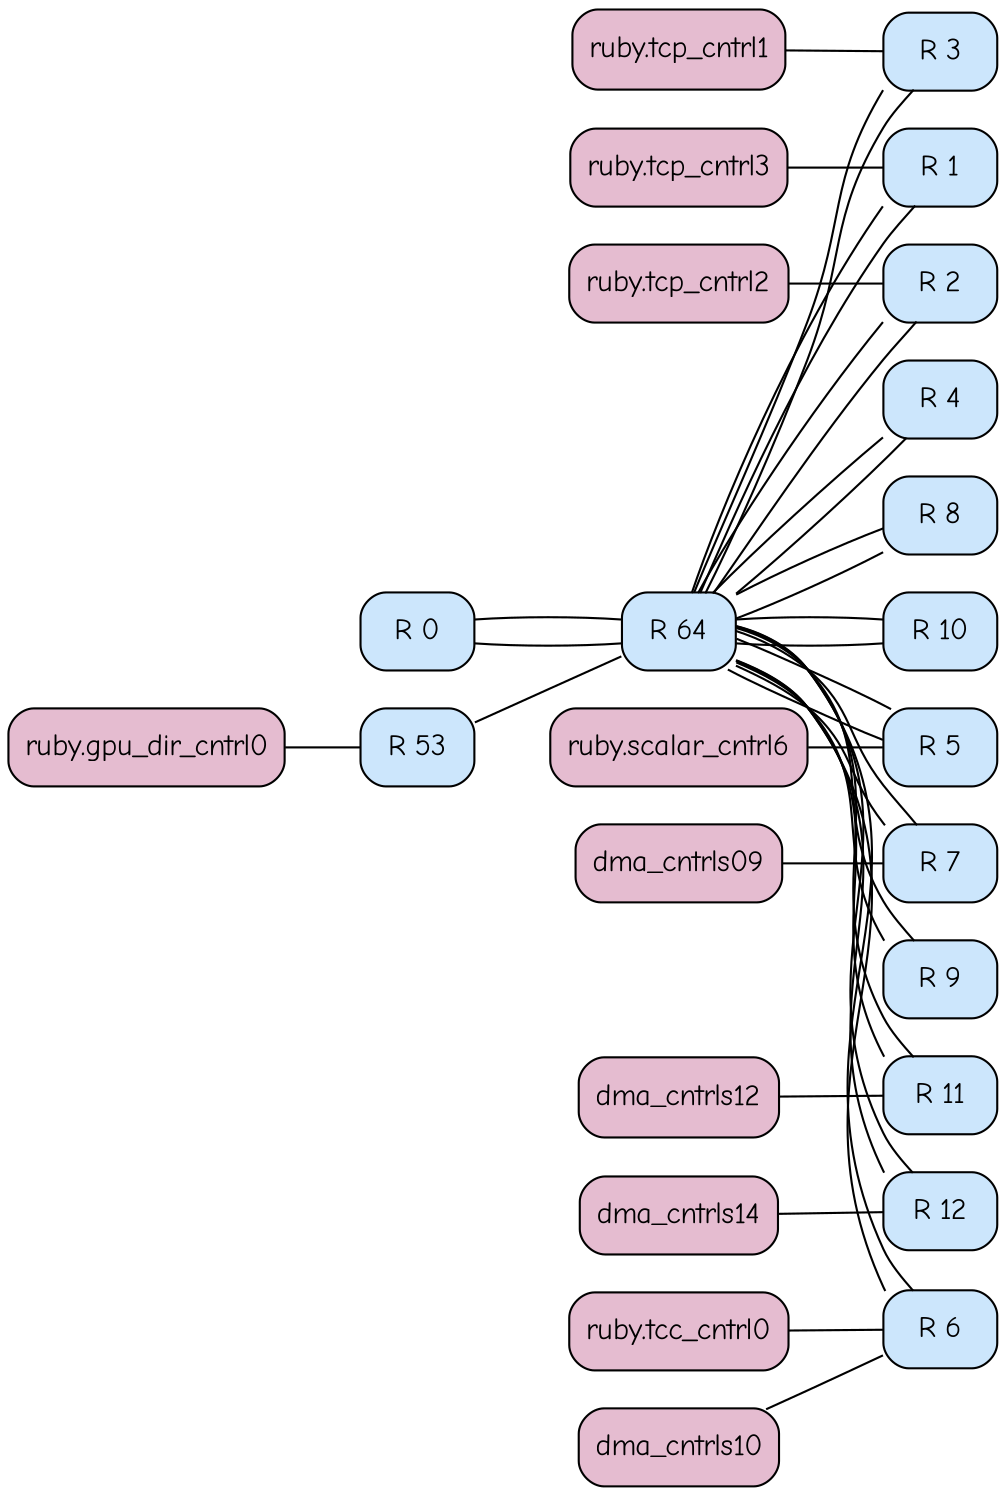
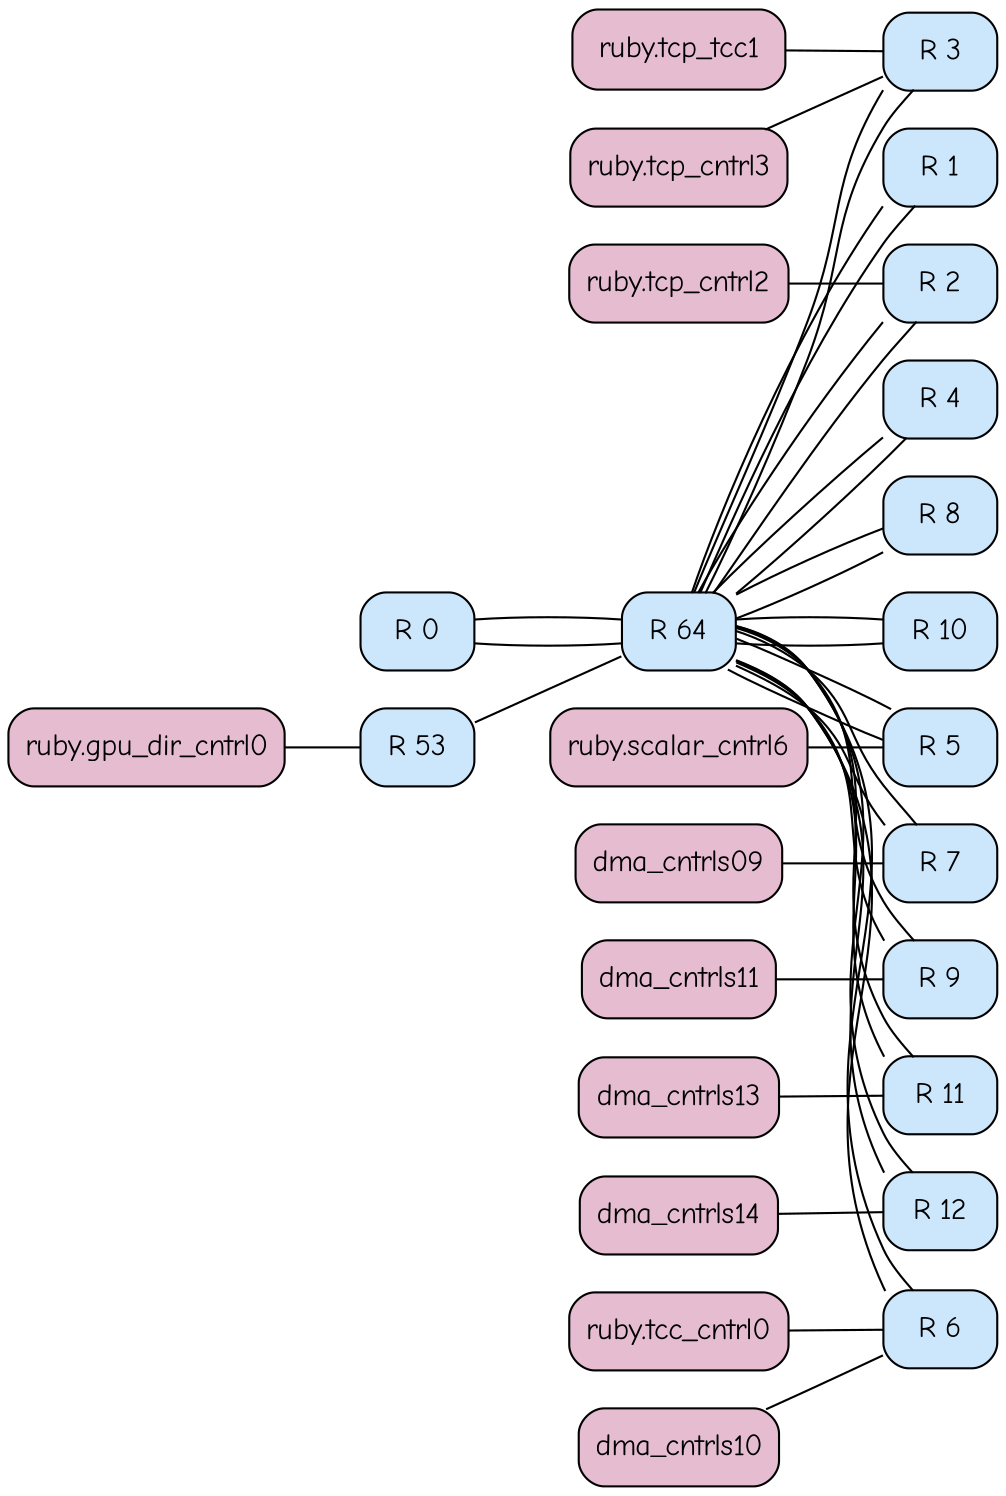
node "ruby.tcp_cntrl1": label "ruby.tcp_cntrl1" -> "ruby.tcp_tcc1"
edge "ruby.tcp_cntrl3" -- "R 1": now "ruby.tcp_cntrl3" -- "R 3"
node "dma_cntrls11": added
node "dma_cntrls12": label "dma_cntrls12" -> "dma_cntrls13"
